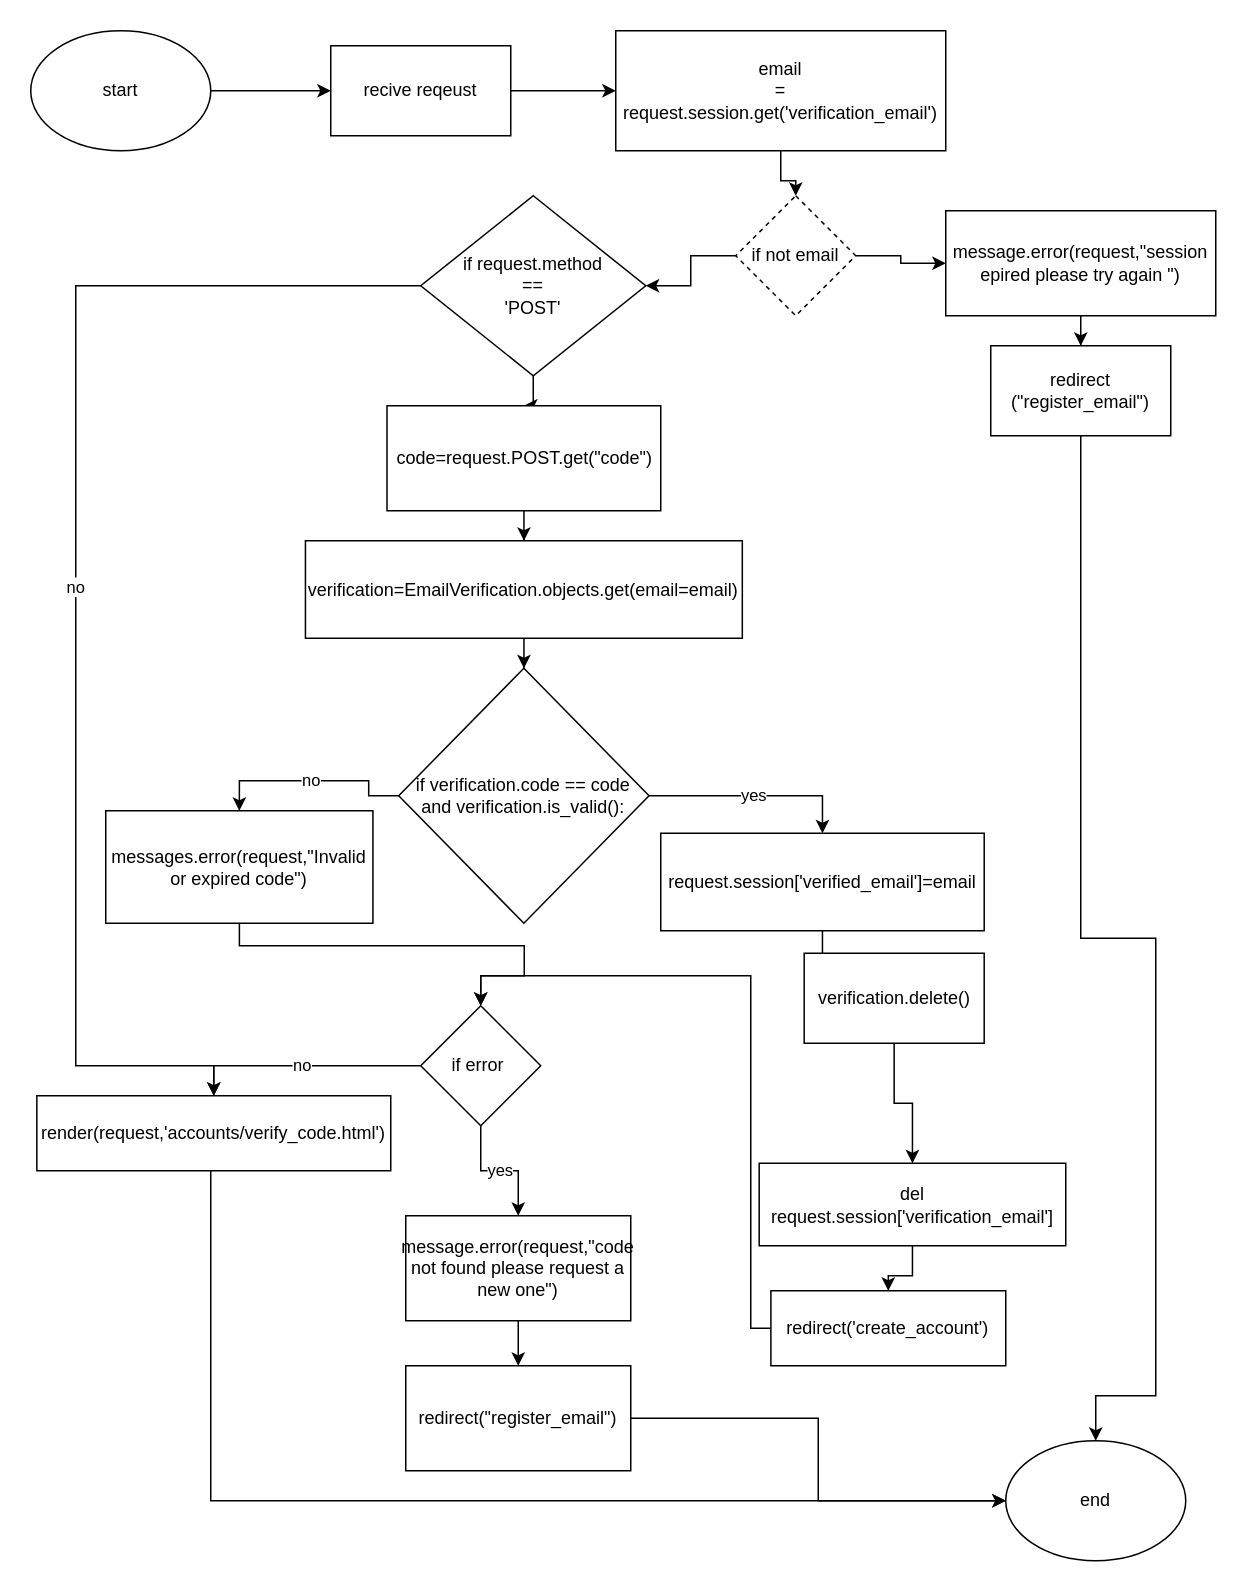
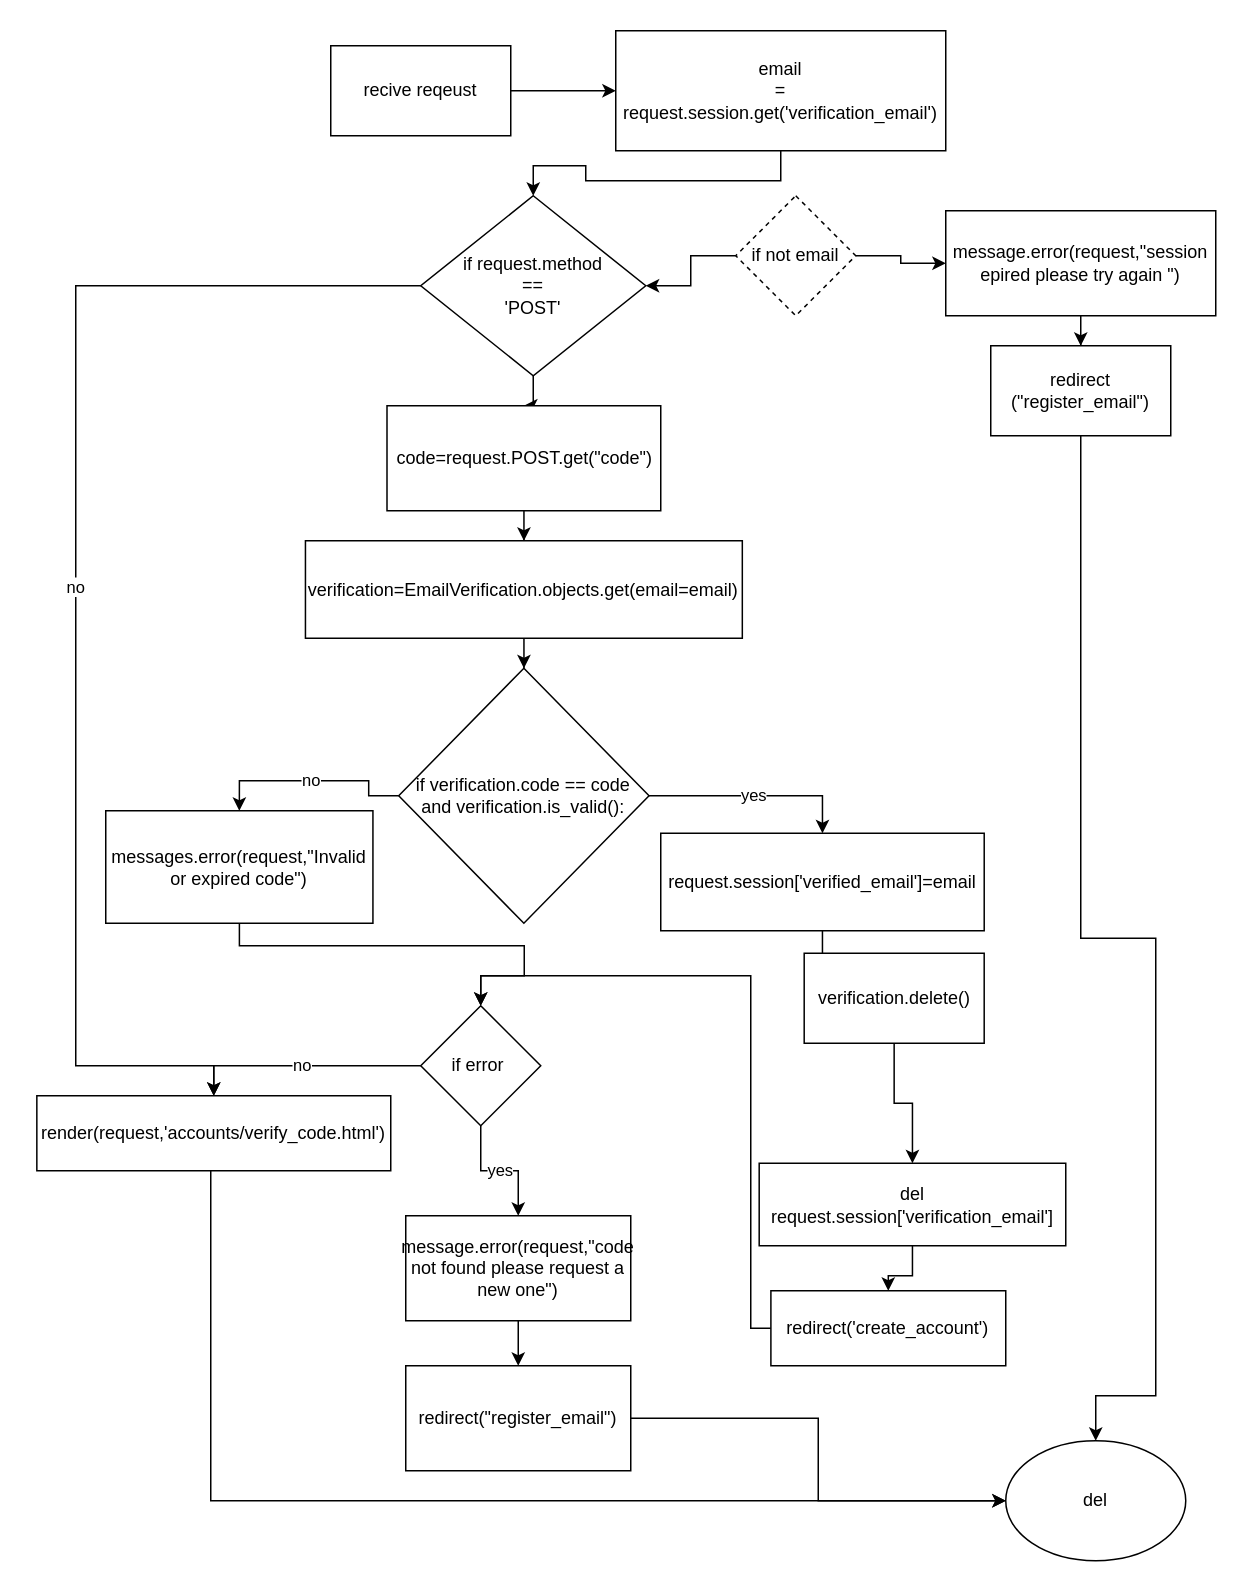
node "start": removed
edge "start" -> "recive reqeust": removed
edge "email = request.session.get('verification_email')" -> "if not email": now "email = request.session.get('verification_email')" -> "if request.method == 'POST'"
node "end": label "end" -> "del"
